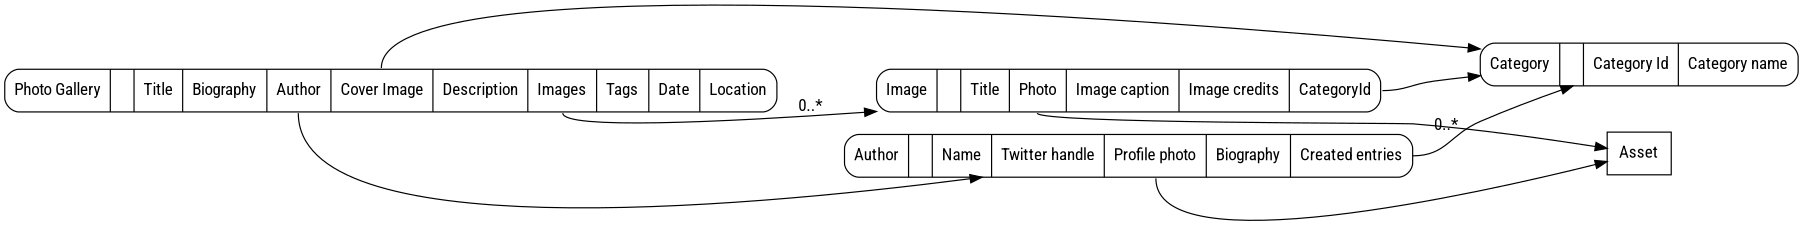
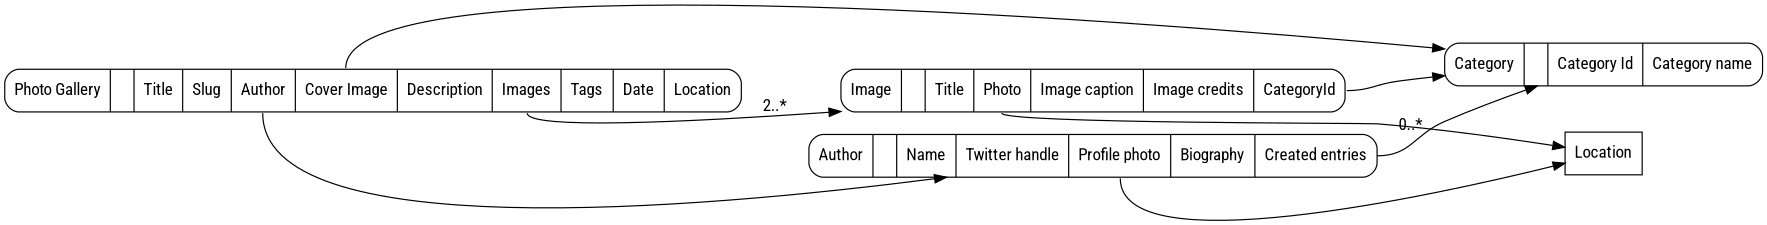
node "Photo Gallery": text "Biography" -> "Slug"
edge "Photo Gallery" -> "Image": label "0..*" -> "2..*"
node "Asset": label "Asset" -> "Location"
